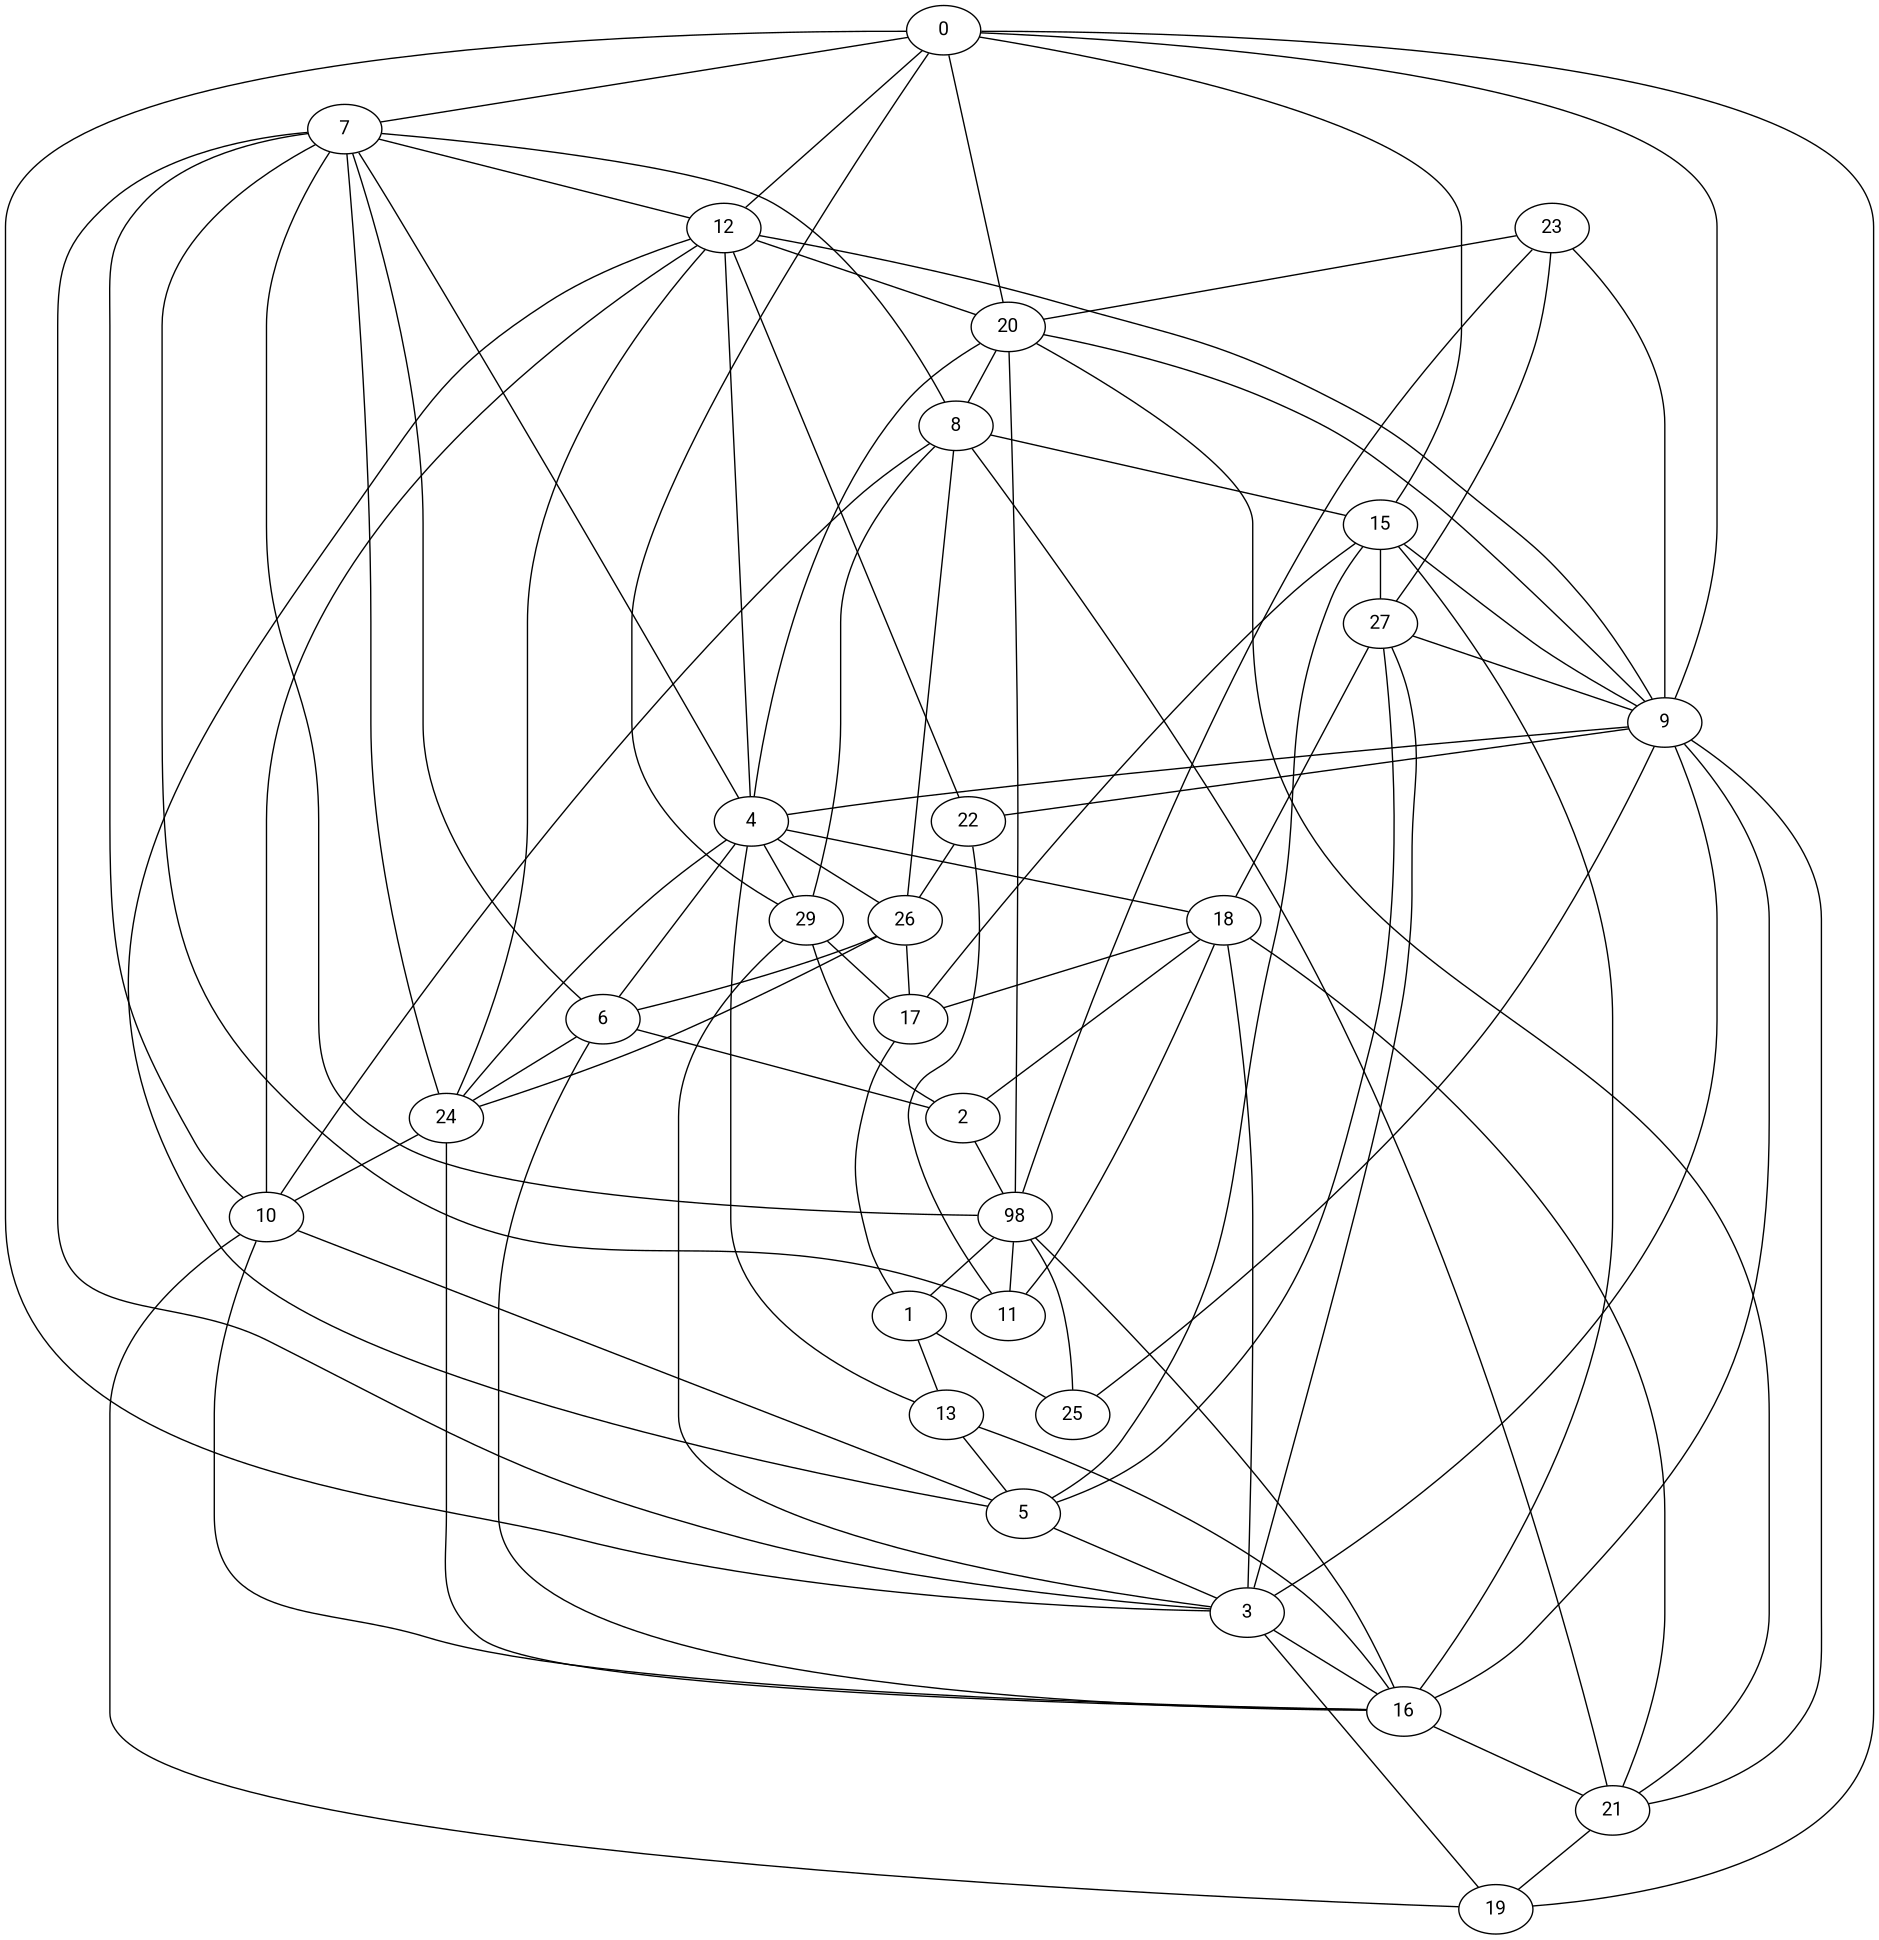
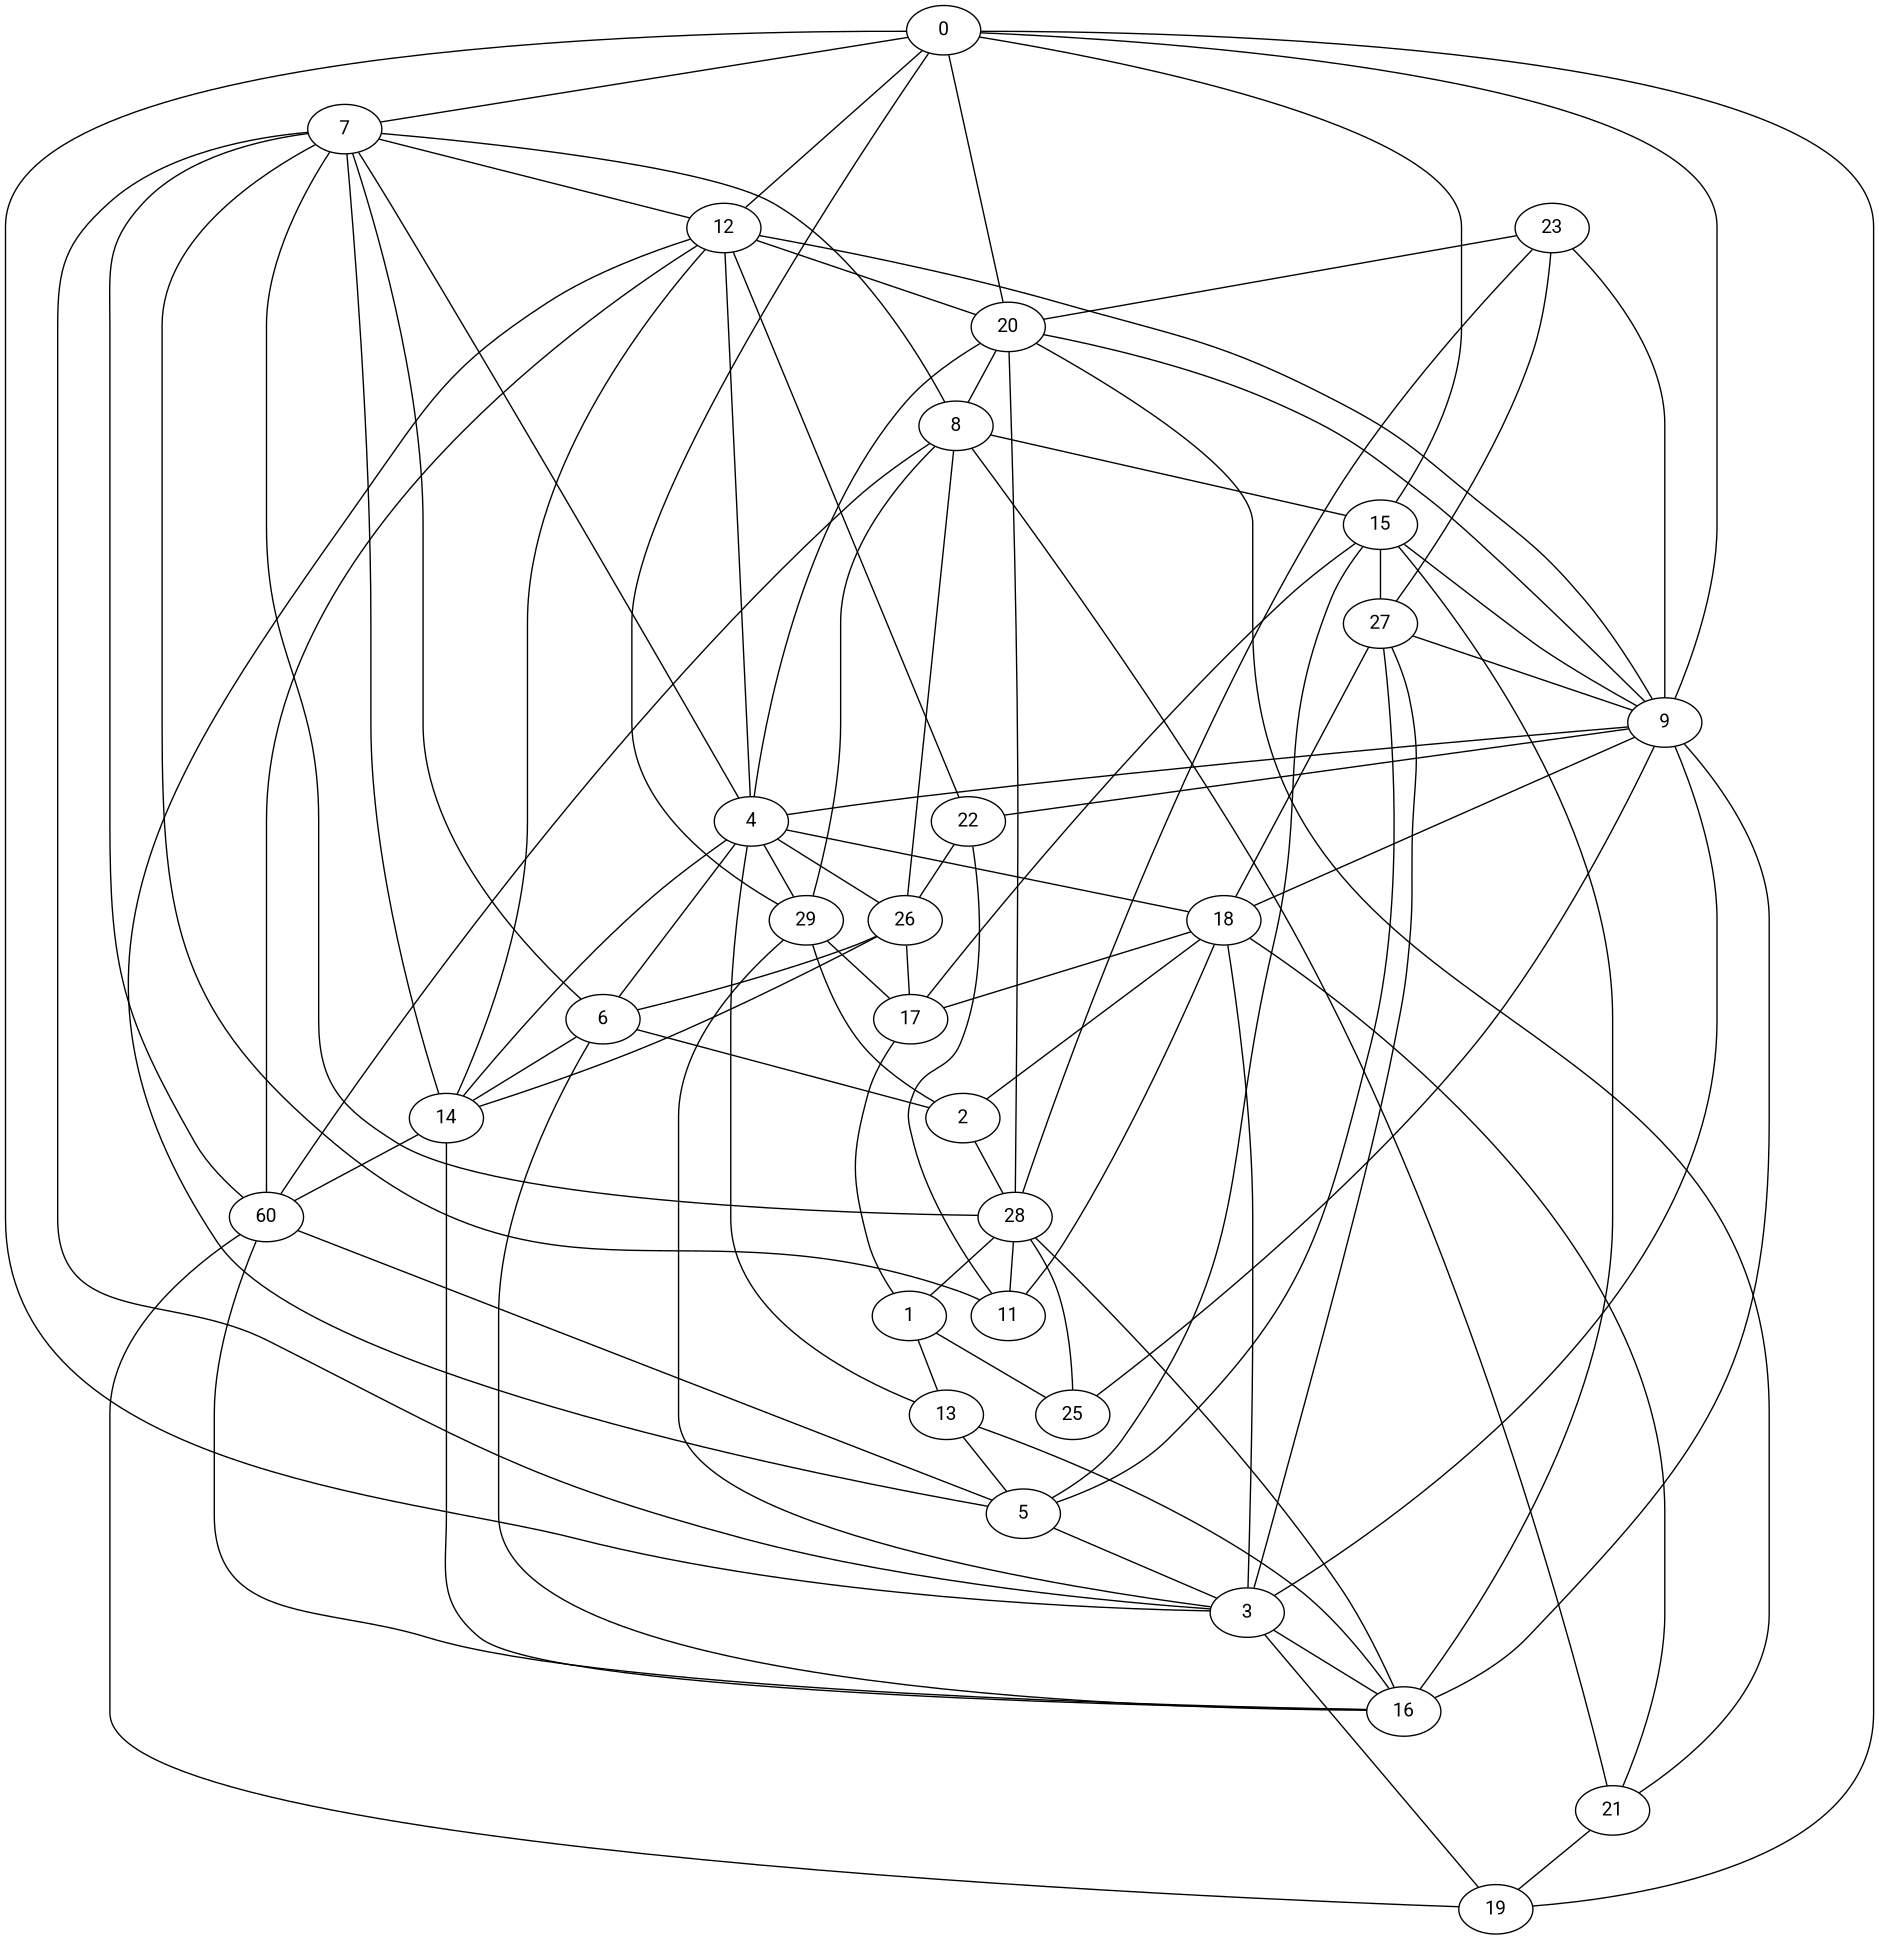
node "24": label "24" -> "14"
node "10": label "10" -> "60"
node "98": label "98" -> "28"
edge "9" -- "21": now "9" -- "18"
edge "16" -- "21": removed
